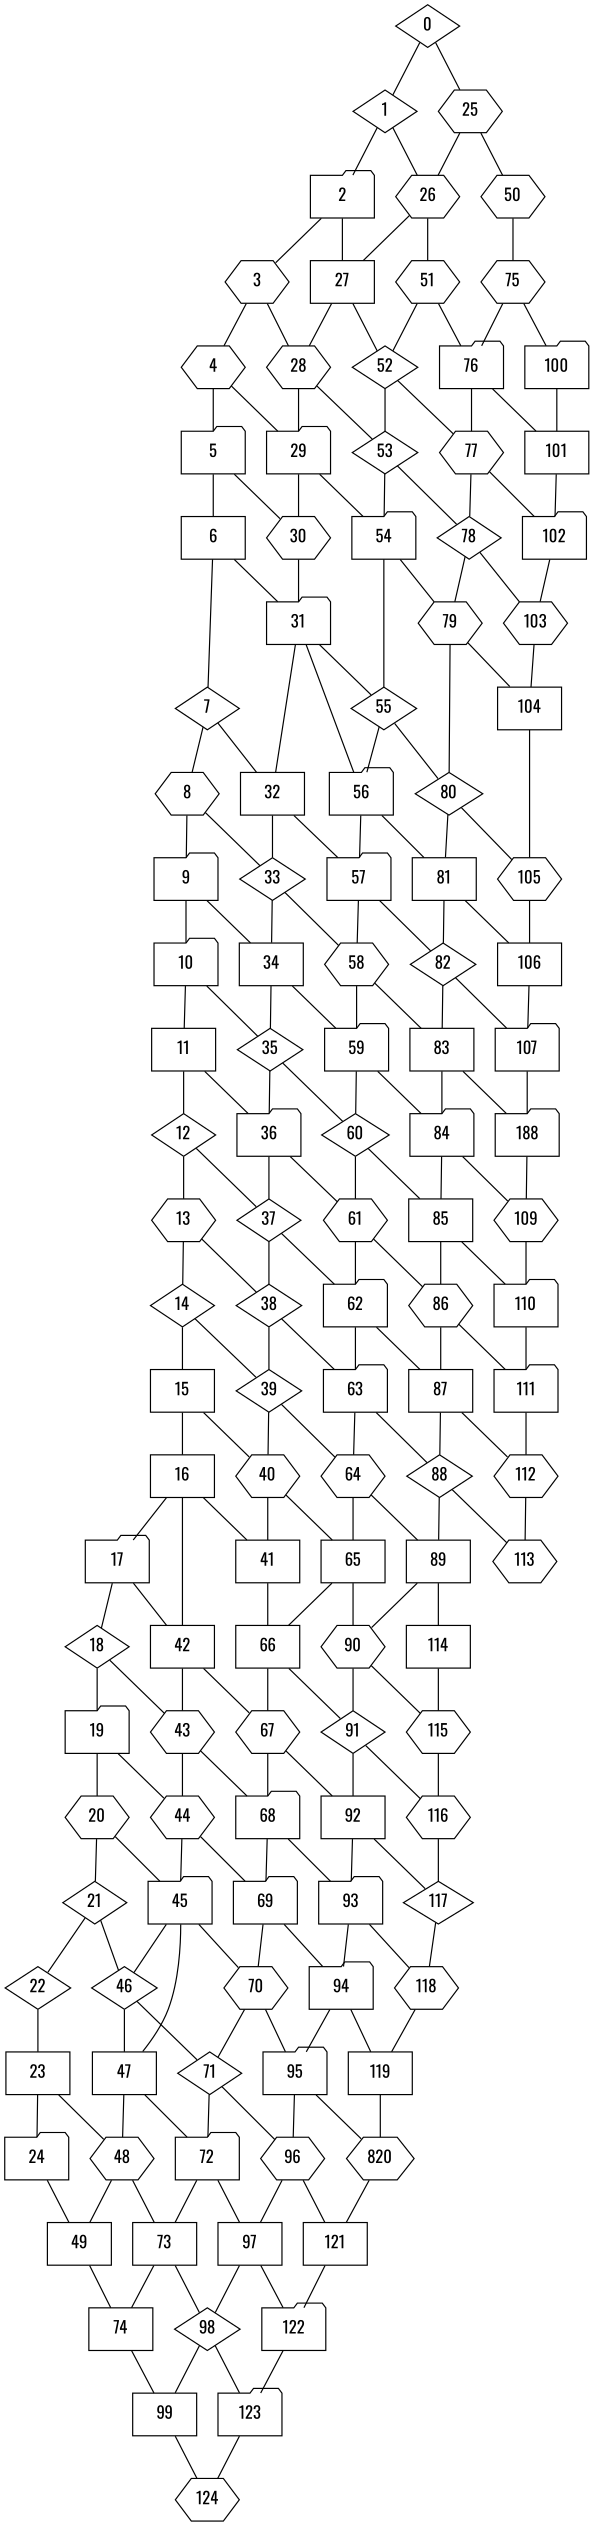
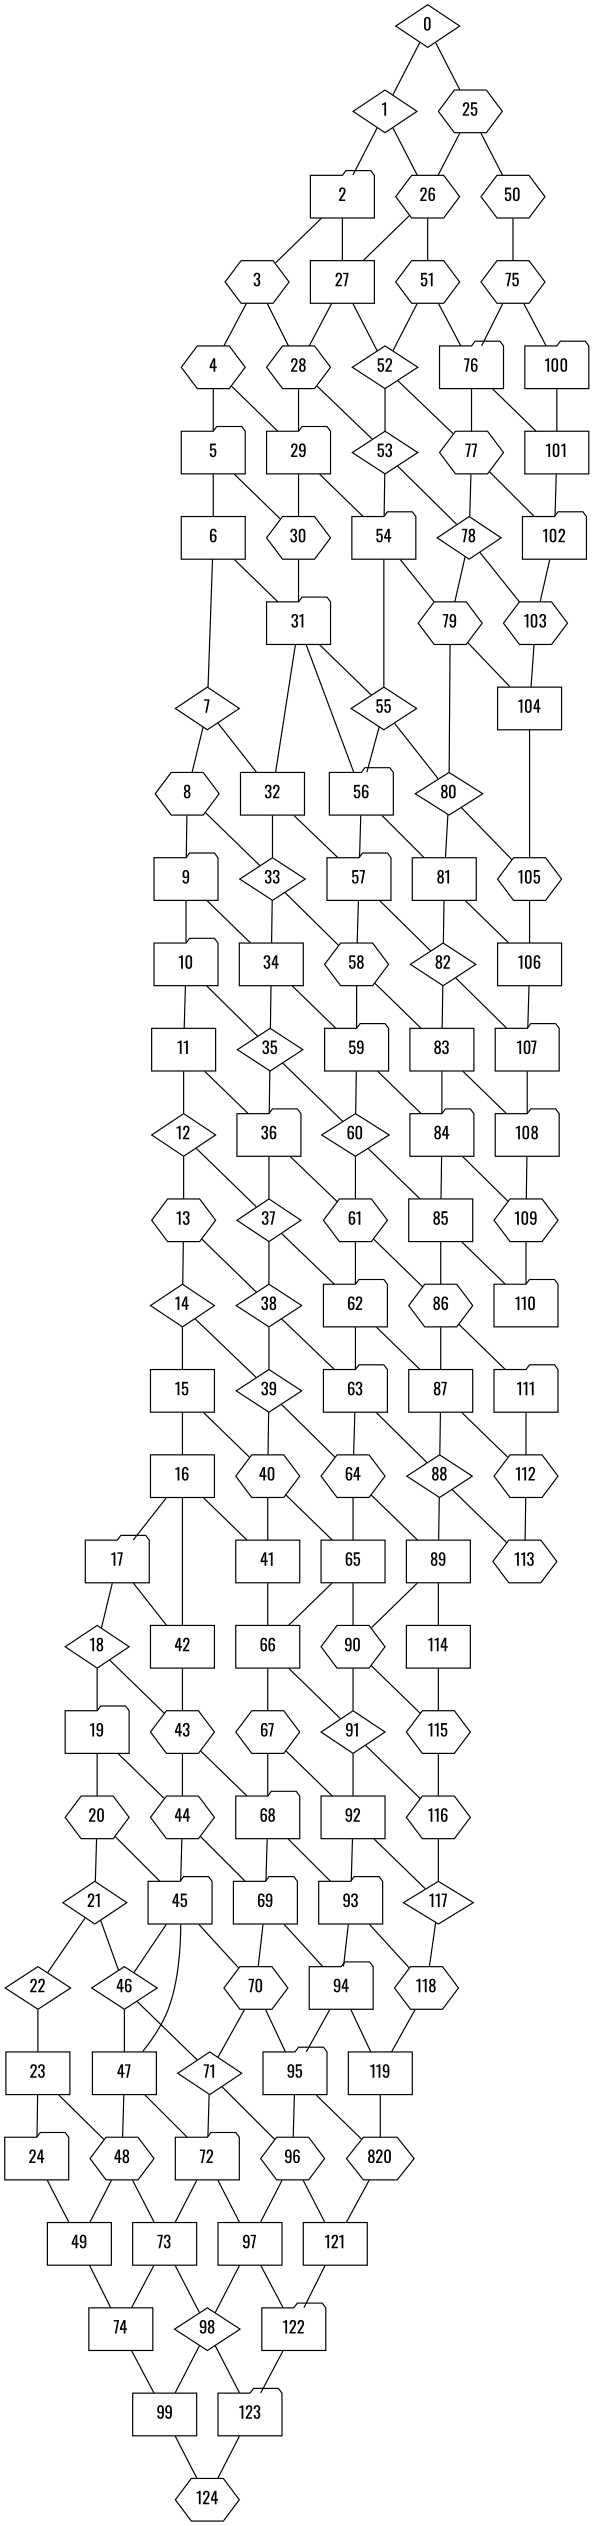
node "188": label "188" -> "108"
edge "110" -- "111": removed
edge "42" -- "67": removed
